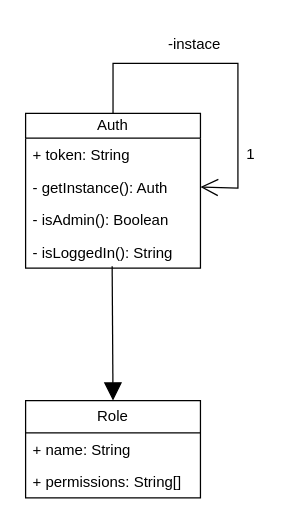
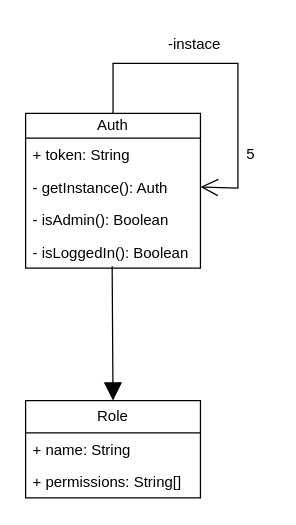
node "1": label "1" -> "5"
node "- isLoggedIn(): String": label "- isLoggedIn(): String" -> "- isLoggedIn(): Boolean"
